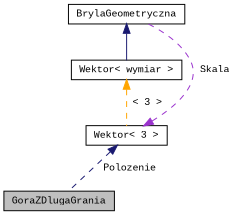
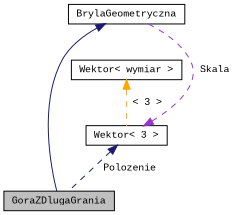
edge "Wektor< wymiar >" -> "BrylaGeometryczna": now "GoraZDlugaGrania" -> "BrylaGeometryczna"
